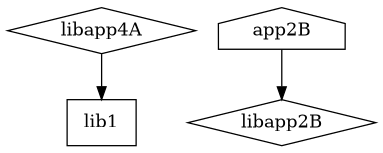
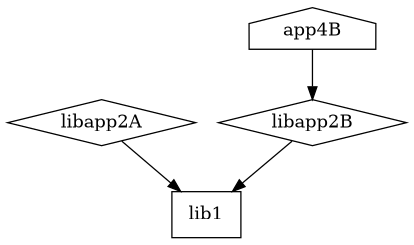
node "libapp4A": label "libapp4A" -> "libapp2A"
node "app2B": label "app2B" -> "app4B"
edge "libapp2B" -> "lib1": added
